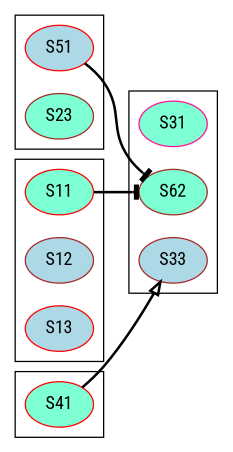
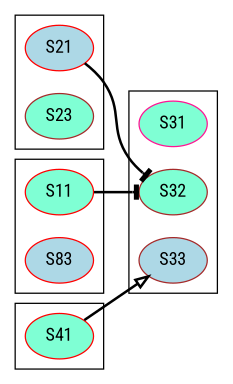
node "S51": label "S51" -> "S21"
node "S62": label "S62" -> "S32"
node "S12": removed
node "S13": label "S13" -> "S83"
